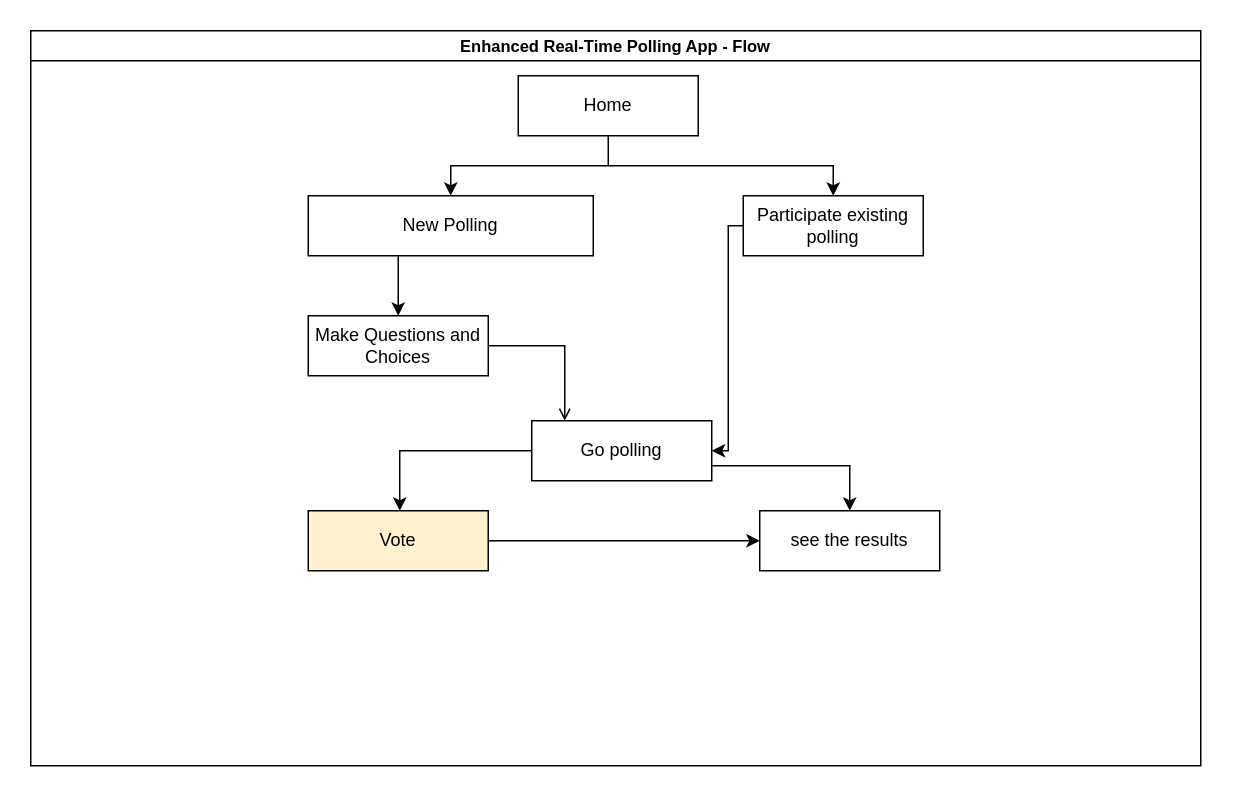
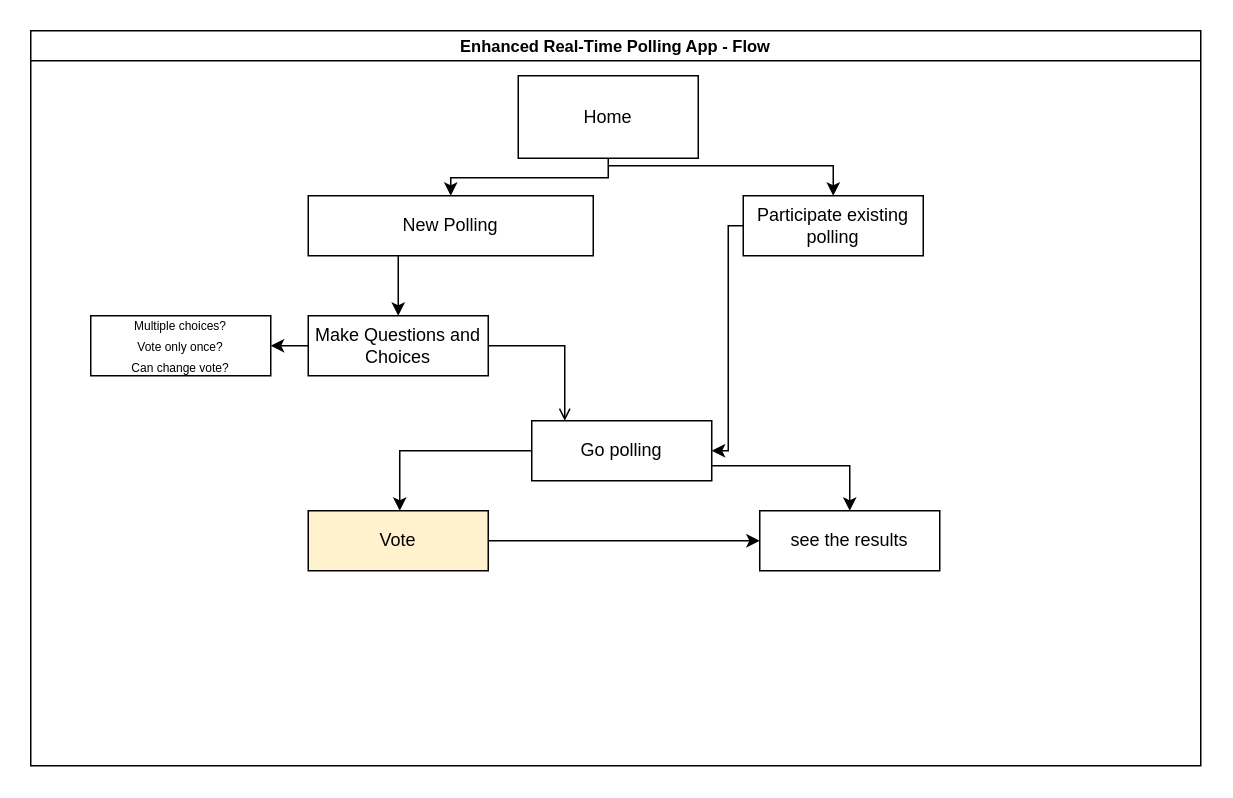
node "Home": size 180x60 -> 180x83
node "Multiple choices? Vote only once? Can change vote?": added
edge "Make Questions and Choices" -> "Multiple choices? Vote only once? Can change vote?": added
